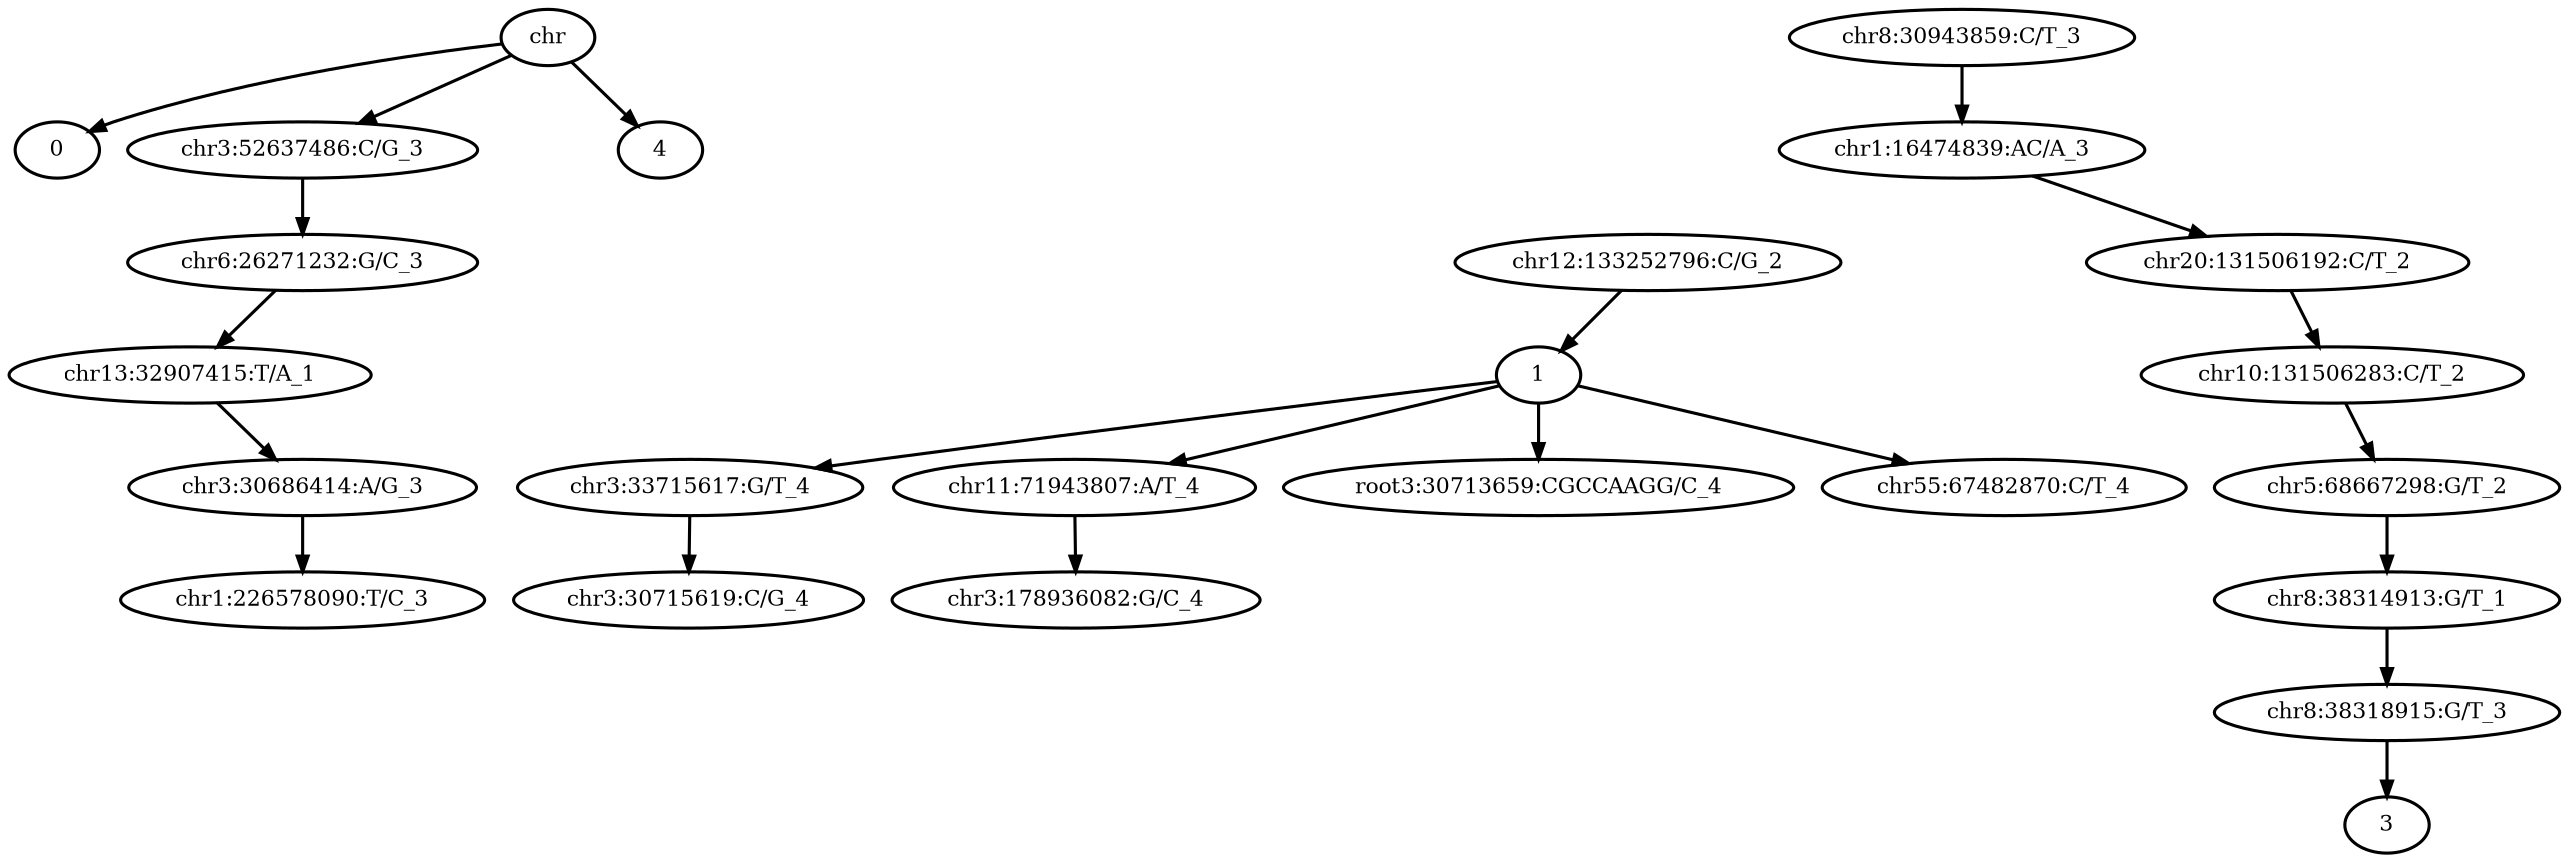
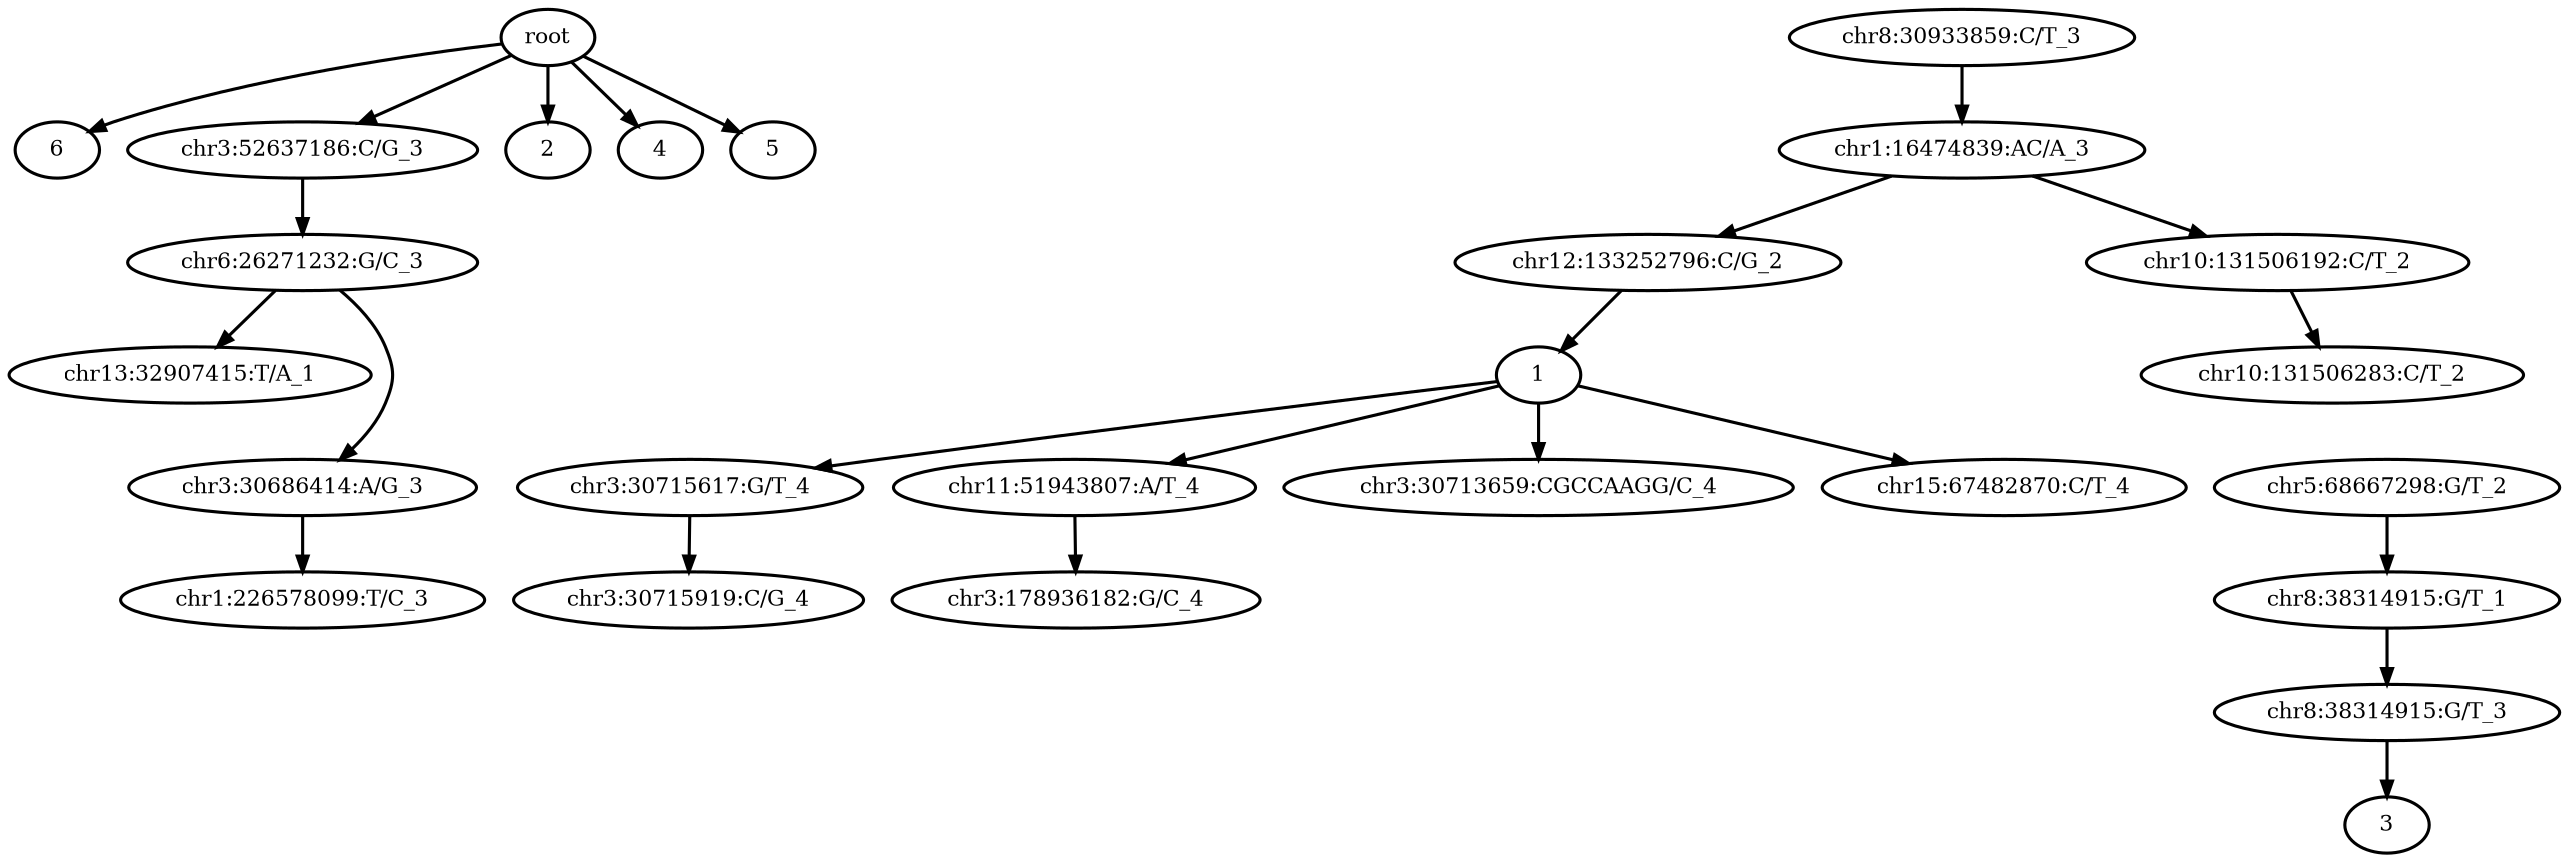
node "chr": label "chr" -> "root"
node "chr8:30943859:C/T_3": label "chr8:30943859:C/T_3" -> "chr8:30933859:C/T_3"
node "0": label "0" -> "6"
node "chr3:52637486:C/G_3": label "chr3:52637486:C/G_3" -> "chr3:52637186:C/G_3"
node "2": added
node "5": added
edge "chr1:16474839:AC/A_3" -> "chr12:133252796:C/G_2": added
node "chr20:131506192:C/T_2": label "chr20:131506192:C/T_2" -> "chr10:131506192:C/T_2"
edge "chr10:131506283:C/T_2" -> "chr5:68667298:G/T_2": removed
edge "chr13:32907415:T/A_1" -> "chr3:30686414:A/G_3": now "chr6:26271232:G/C_3" -> "chr3:30686414:A/G_3"
node "chr3:33715617:G/T_4": label "chr3:33715617:G/T_4" -> "chr3:30715617:G/T_4"
node "chr11:71943807:A/T_4": label "chr11:71943807:A/T_4" -> "chr11:51943807:A/T_4"
node "root3:30713659:CGCCAAGG/C_4": label "root3:30713659:CGCCAAGG/C_4" -> "chr3:30713659:CGCCAAGG/C_4"
node "chr55:67482870:C/T_4": label "chr55:67482870:C/T_4" -> "chr15:67482870:C/T_4"
node "chr1:226578090:T/C_3": label "chr1:226578090:T/C_3" -> "chr1:226578099:T/C_3"
node "chr3:30715619:C/G_4": label "chr3:30715619:C/G_4" -> "chr3:30715919:C/G_4"
node "chr3:178936082:G/C_4": label "chr3:178936082:G/C_4" -> "chr3:178936182:G/C_4"
node "chr8:38314913:G/T_1": label "chr8:38314913:G/T_1" -> "chr8:38314915:G/T_1"
node "chr8:38318915:G/T_3": label "chr8:38318915:G/T_3" -> "chr8:38314915:G/T_3"
